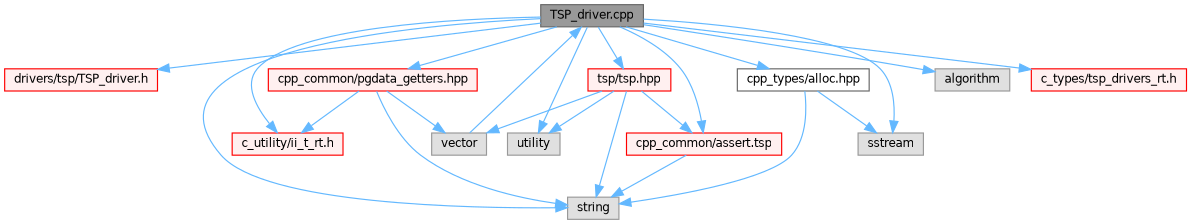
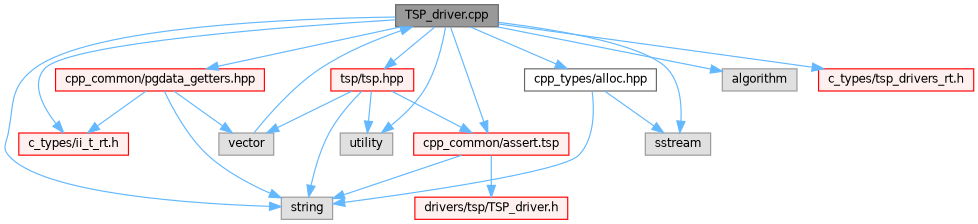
edge "TSP_driver.cpp" -> "drivers/tsp/TSP_driver.h": now "cpp_common/assert.tsp" -> "drivers/tsp/TSP_driver.h"
node "c_utility/ii_t_rt.h": label "c_utility/ii_t_rt.h" -> "c_types/ii_t_rt.h"
